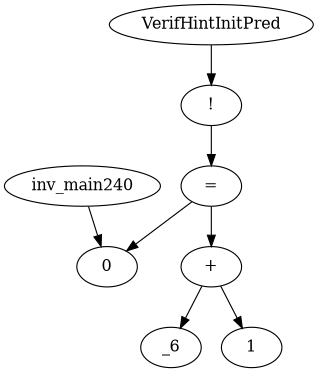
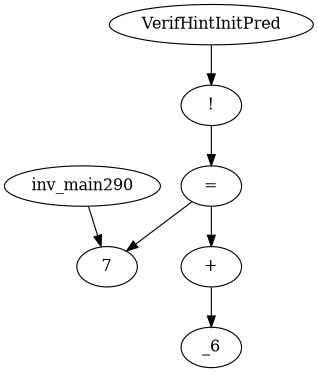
node "inv_main240": label "inv_main240" -> "inv_main290"
node "0": label "0" -> "7"
node "1": removed
